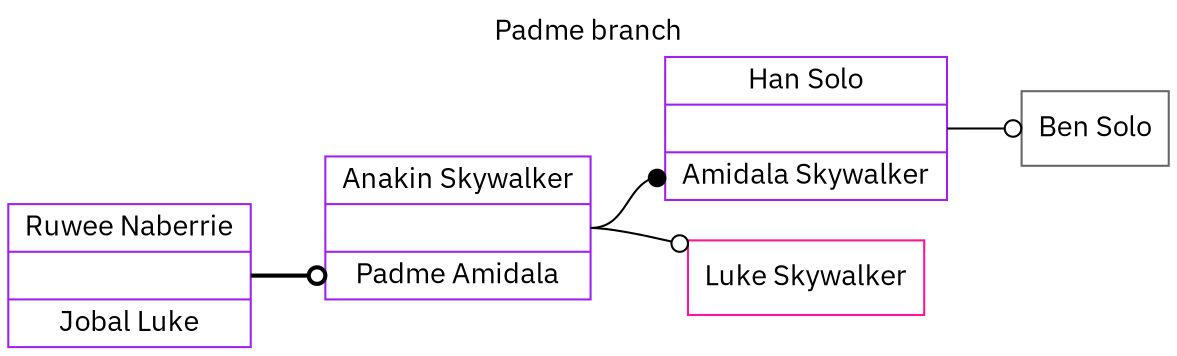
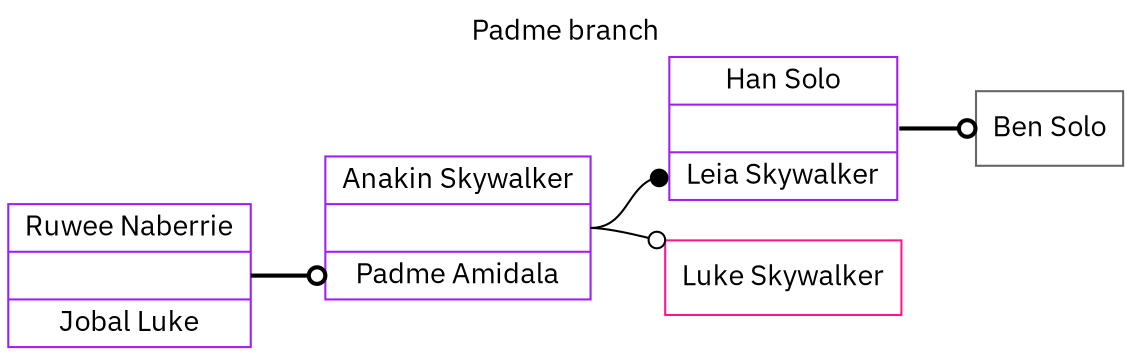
edge "Han Solo" -> "Ben Solo": style solid -> bold
node "Han Solo": text "Amidala Skywalker" -> "Leia Skywalker"
